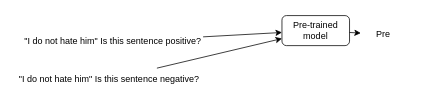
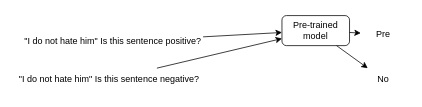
edge "Pre-trained model" -> "No": added
node "No": added
